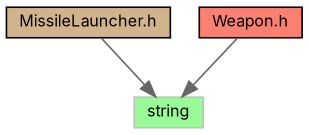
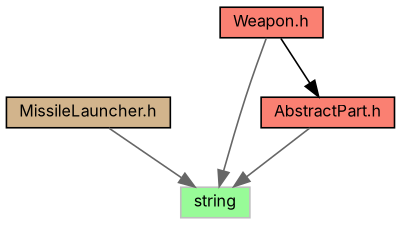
node "AbstractPart.h": added
